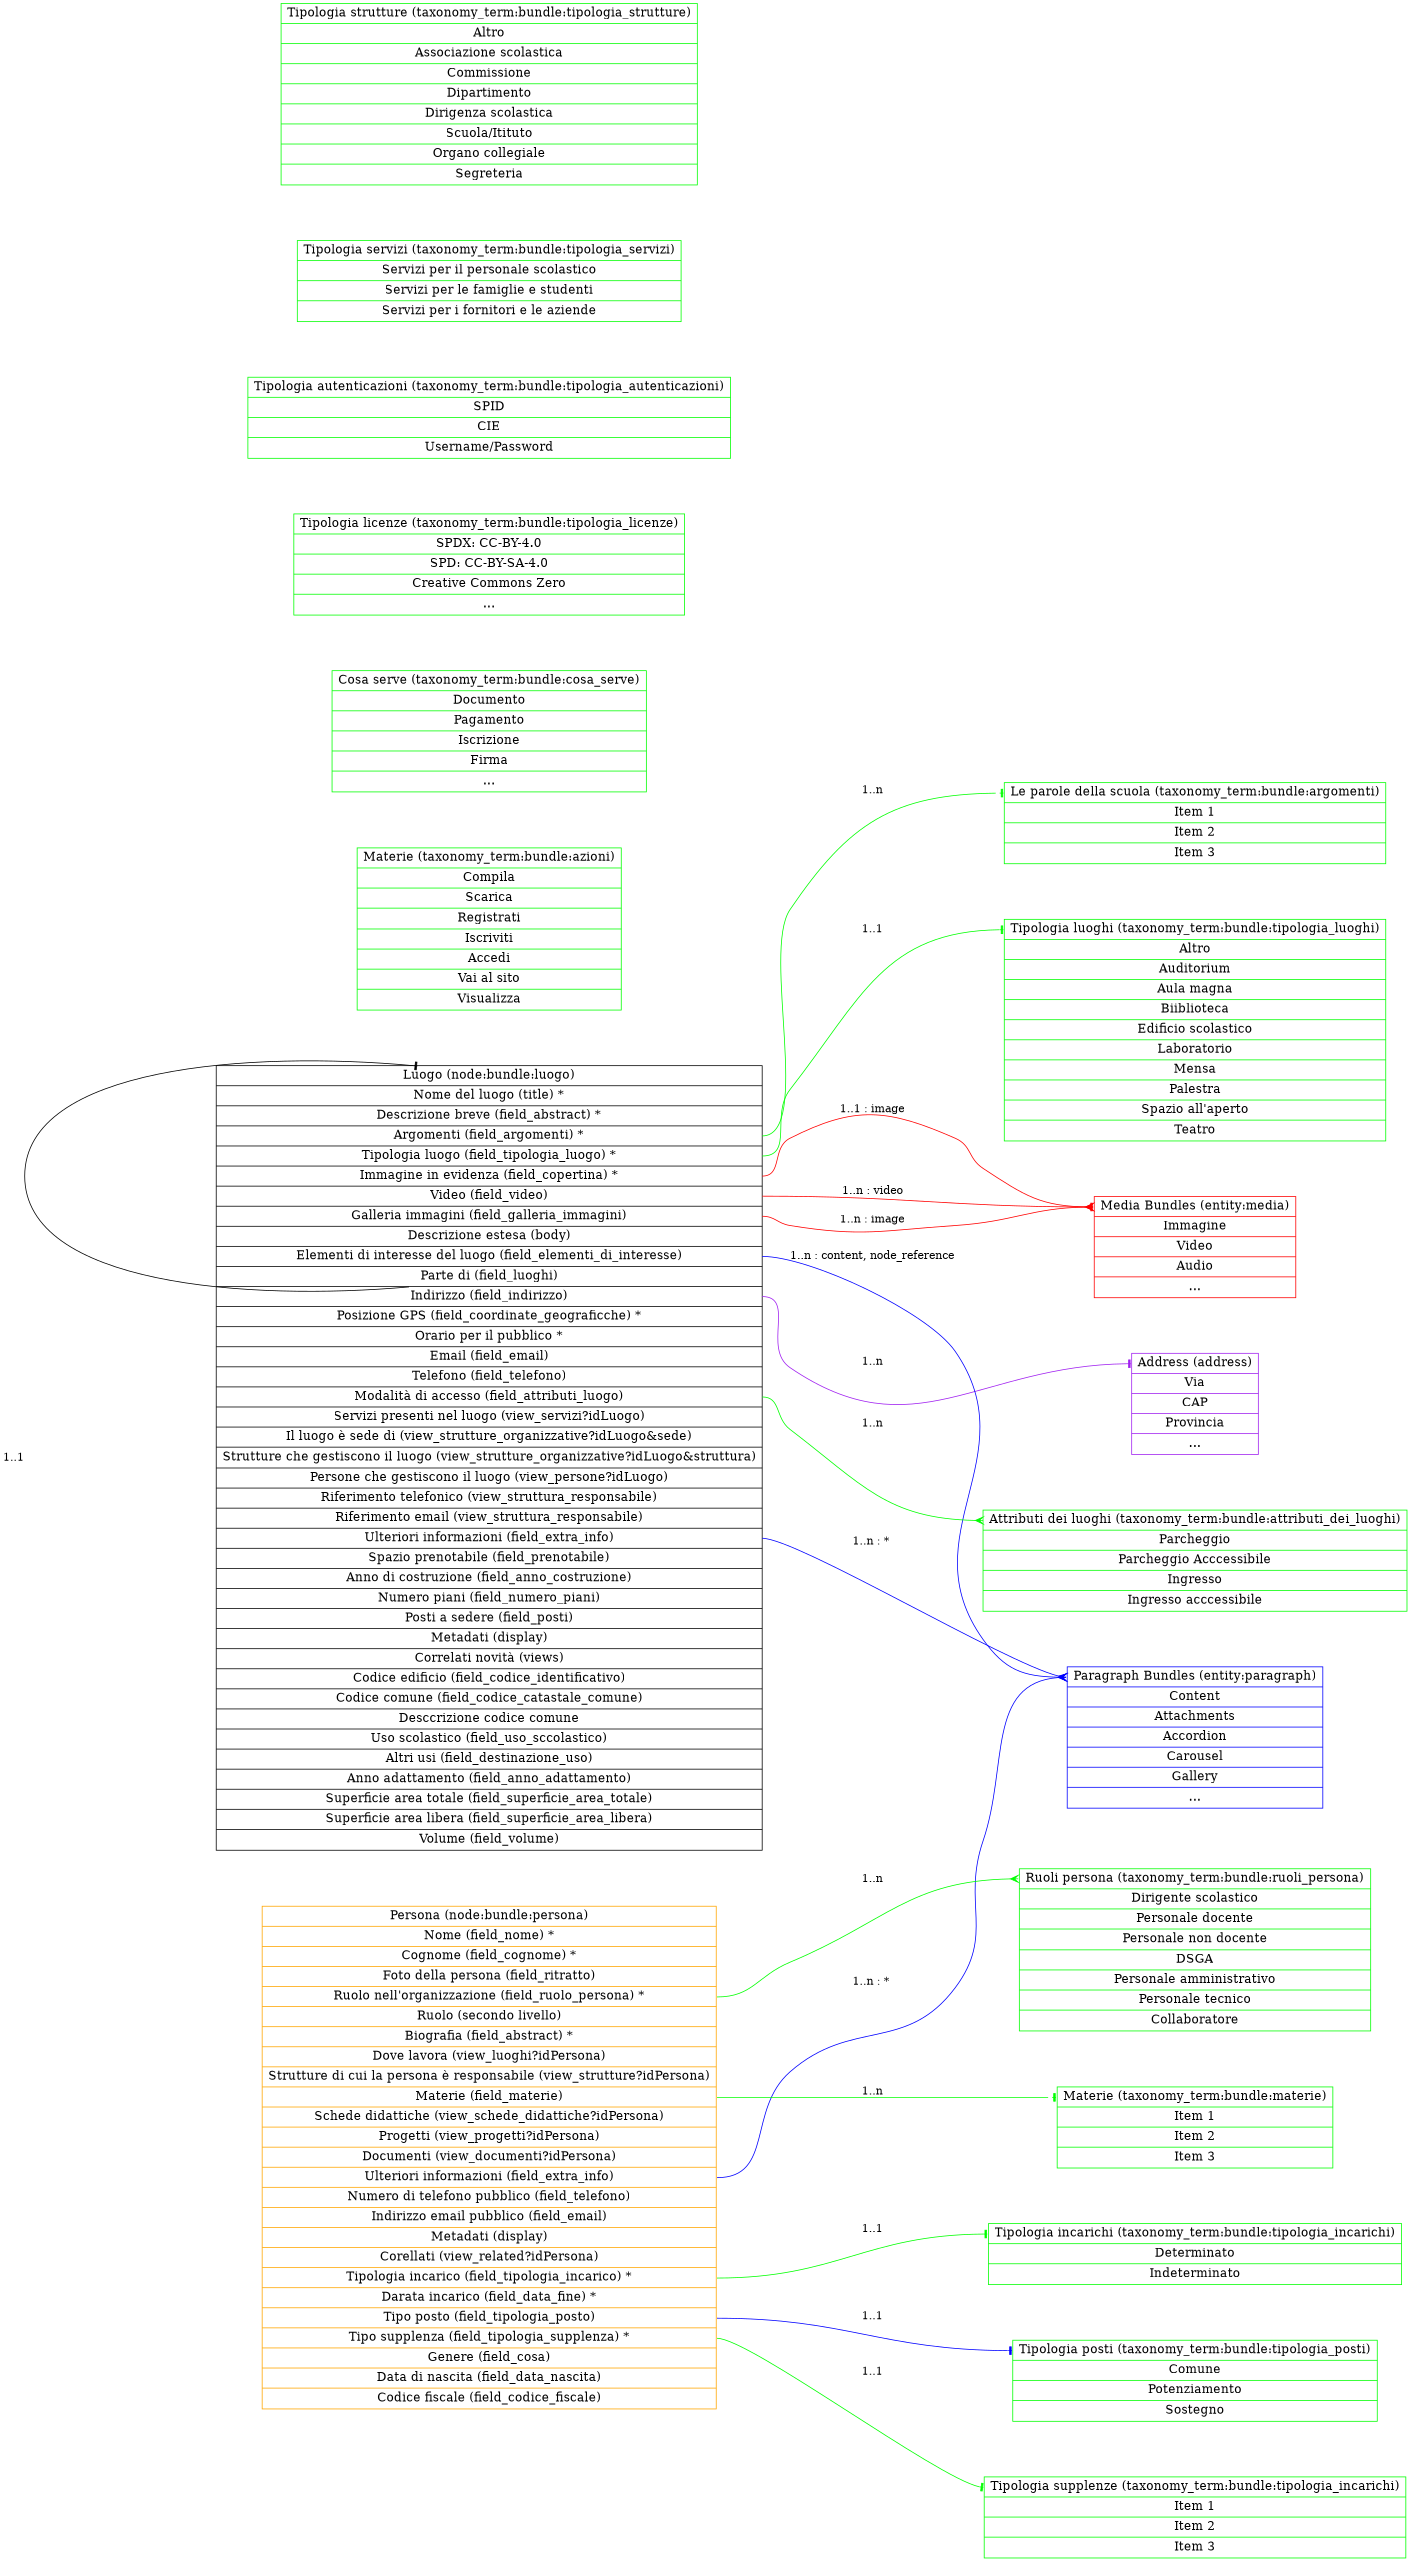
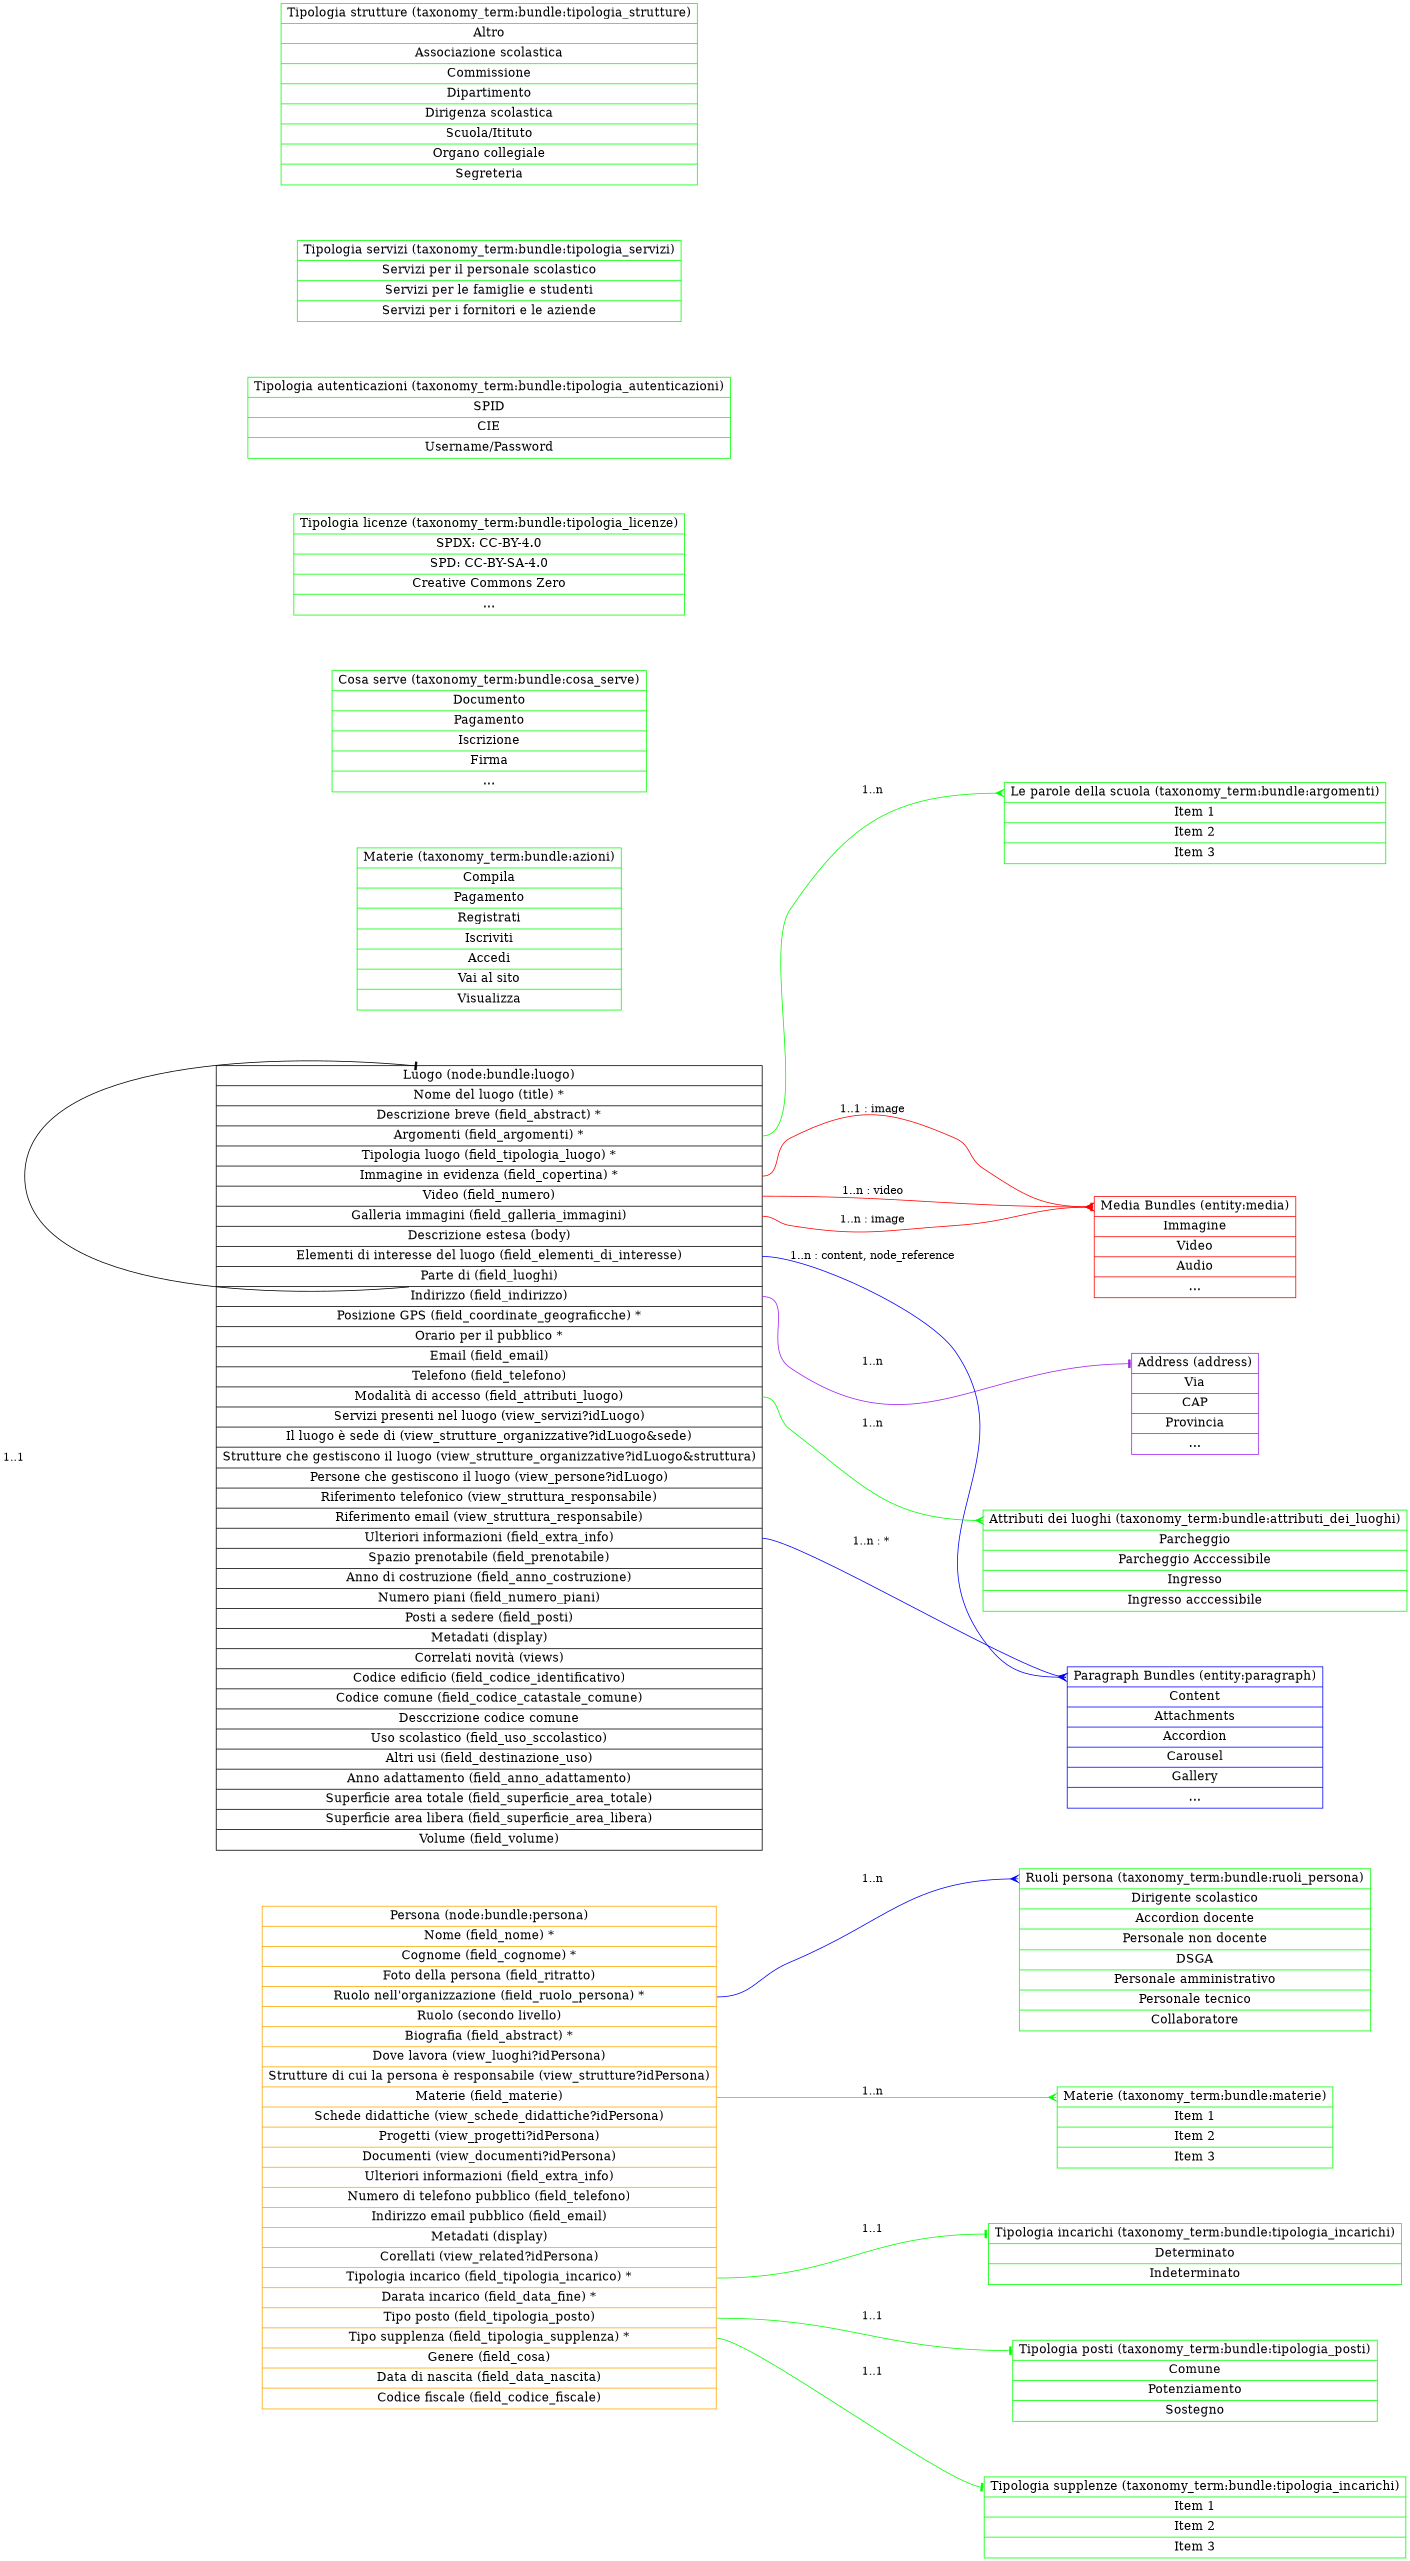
node "Materie (taxonomy_term:bundle:azioni)": text "Scarica" -> "Pagamento"
edge "Luogo (node:bundle:luogo)" -> "Le parole della scuola (taxonomy_term:bundle:argomenti)": arrowhead tee -> crow
node "Tipologia luoghi (taxonomy_term:bundle:tipologia_luoghi)": removed
node "Luogo (node:bundle:luogo)": text "Video (field_video)" -> "Video (field_numero)"
node "Ruoli persona (taxonomy_term:bundle:ruoli_persona)": text "Personale docente" -> "Accordion docente"
edge "Persona (node:bundle:persona)" -> "Ruoli persona (taxonomy_term:bundle:ruoli_persona)": color green -> blue
edge "Persona (node:bundle:persona)" -> "Paragraph Bundles (entity:paragraph)": removed, label "1..n : *"
edge "Persona (node:bundle:persona)" -> "Materie (taxonomy_term:bundle:materie)": arrowhead tee -> crow
edge "Persona (node:bundle:persona)" -> "Tipologia posti (taxonomy_term:bundle:tipologia_posti)": color blue -> green
